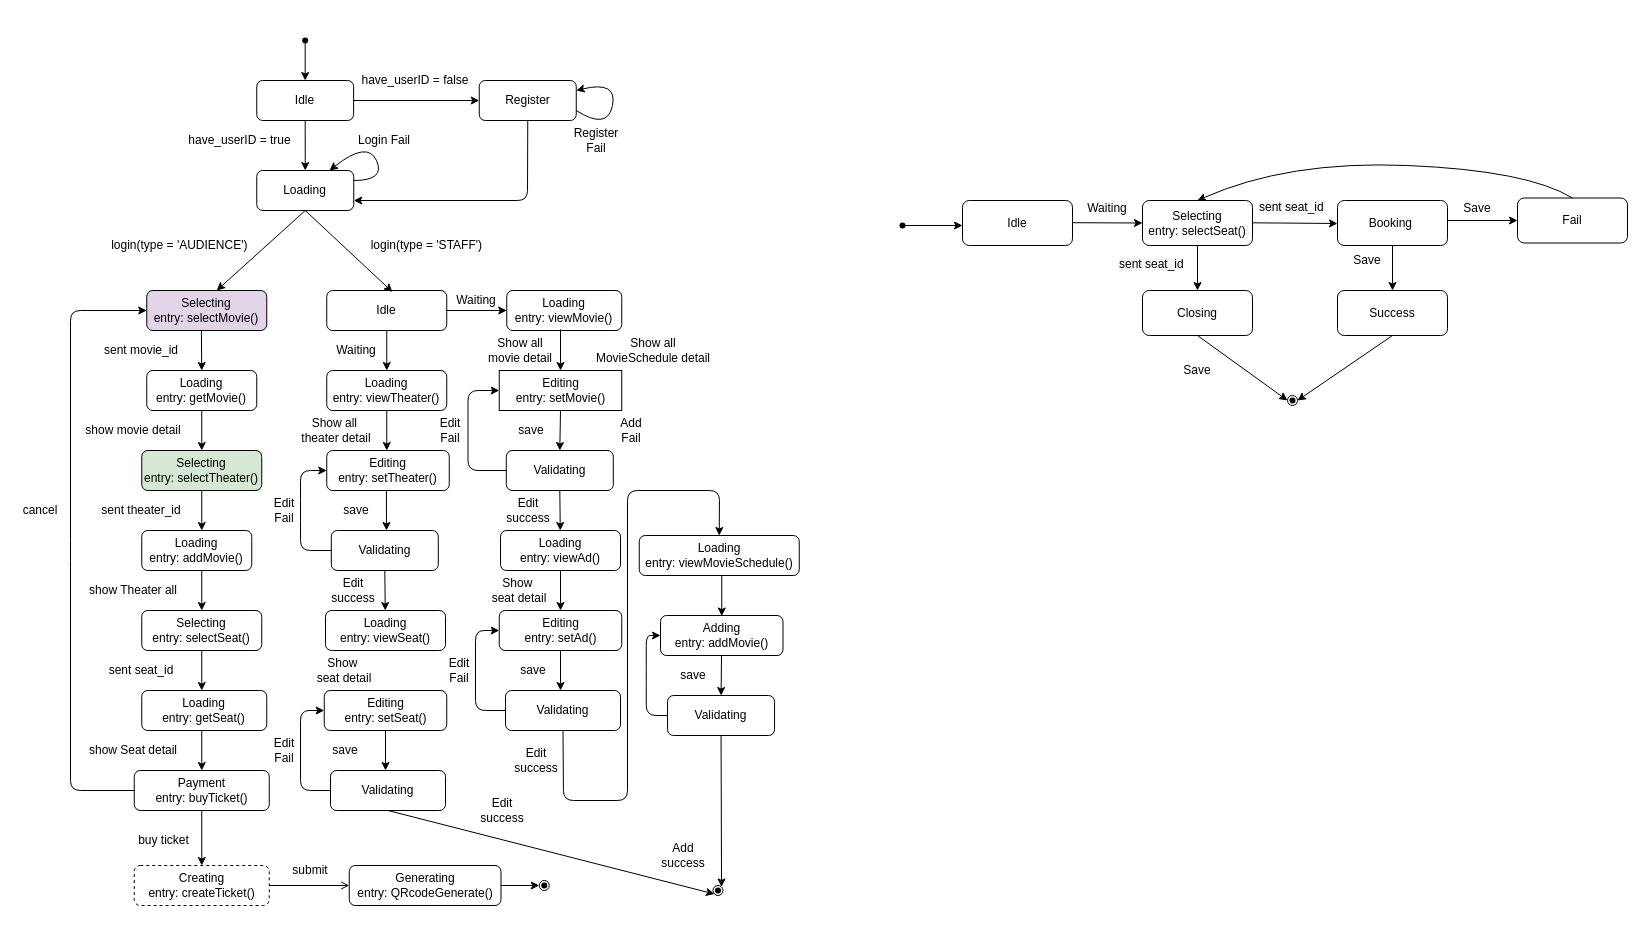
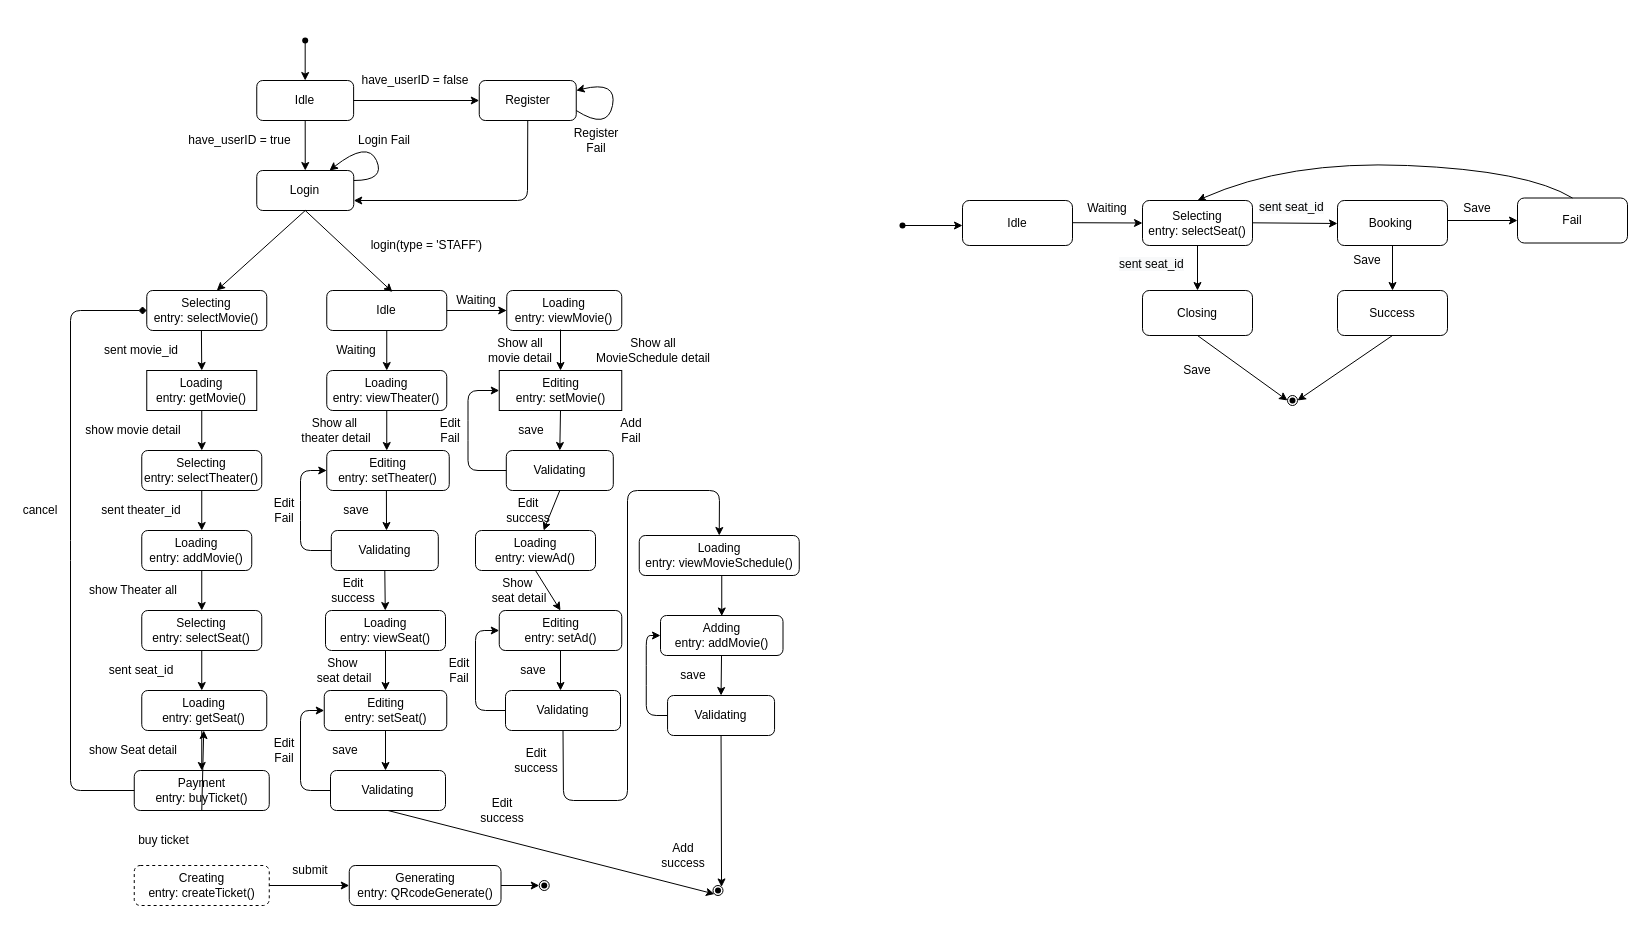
node "Loading": label "Loading" -> "Login"
node "login(type = 'AUDIENCE')": removed
edge "Payment entry: buyTicket()" -> "Selecting entry: selectMovie()": arrowhead classic -> diamond
node "Selecting entry: selectMovie()": fillcolor #e1d5e7 -> #ffffff
node "Loading entry: getMovie()": shape rounded rectangle -> rectangle
node "Selecting entry: selectTheater()": fillcolor #d5e8d4 -> #ffffff
node "Loading entry: viewAd()": moved (561, 551) -> (536, 551)
edge "Loading entry: viewSeat()" -> "Editing entry: setSeat()": added
edge "Payment entry: buyTicket()" -> "Creating entry: createTicket()": now "Payment entry: buyTicket()" -> "Loading entry: getSeat()"
edge "Creating entry: createTicket()" -> "Generating entry: QRcodeGenerate()": arrowhead open -> classic
